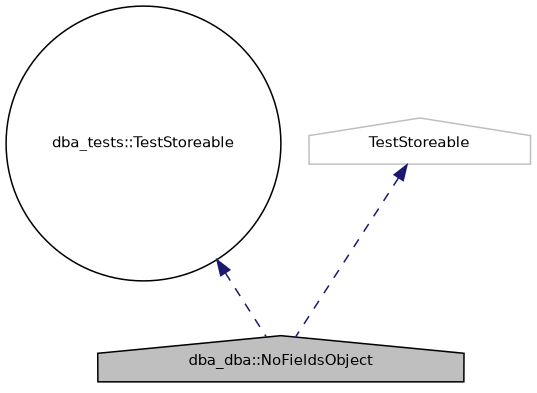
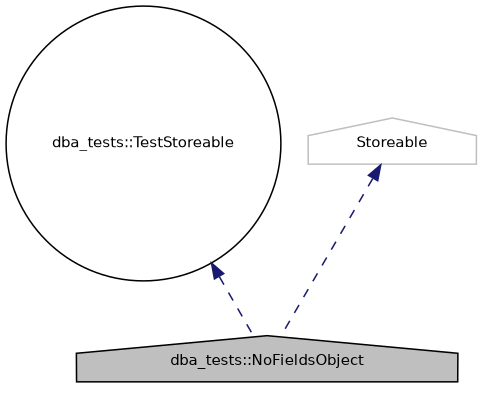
node "TestStoreable": label "TestStoreable" -> "Storeable"
node "dba_dba::NoFieldsObject": label "dba_dba::NoFieldsObject" -> "dba_tests::NoFieldsObject"
